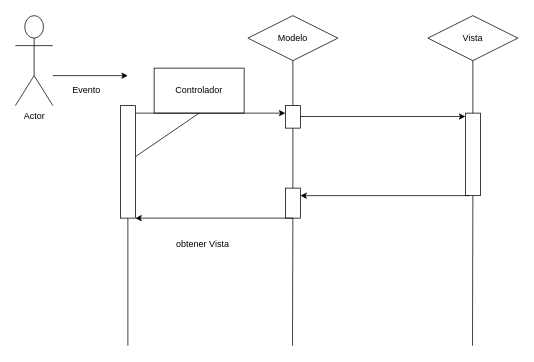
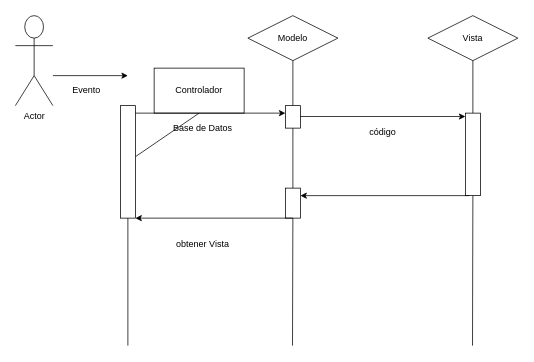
node "Base de Datos": added
node "código": added
